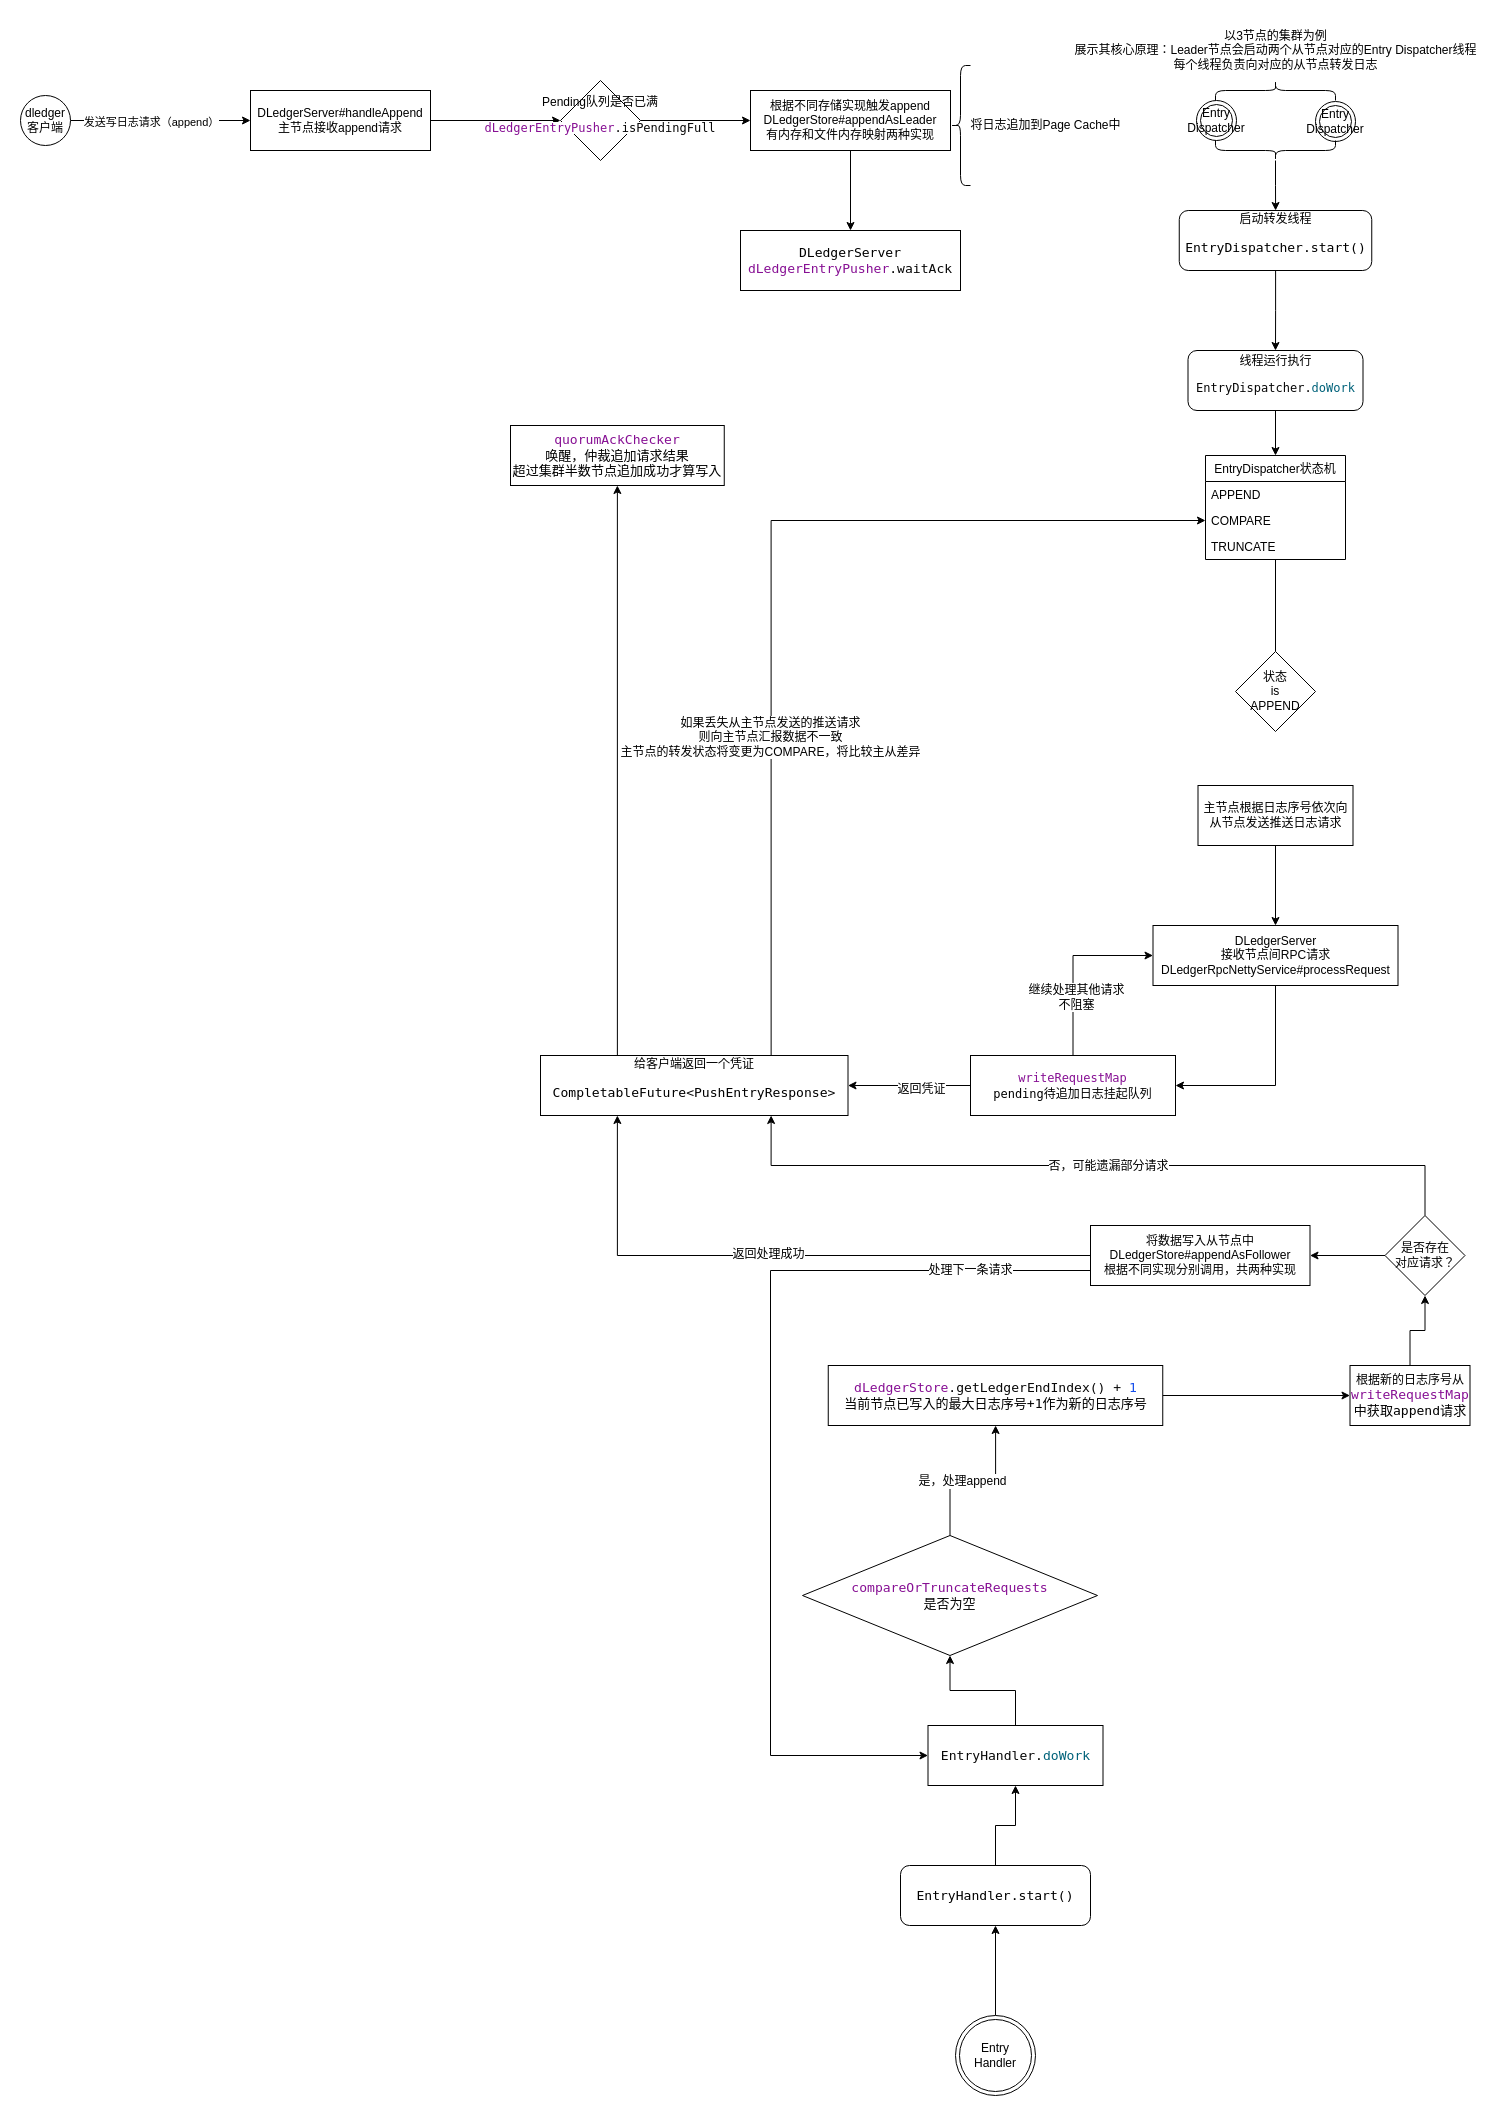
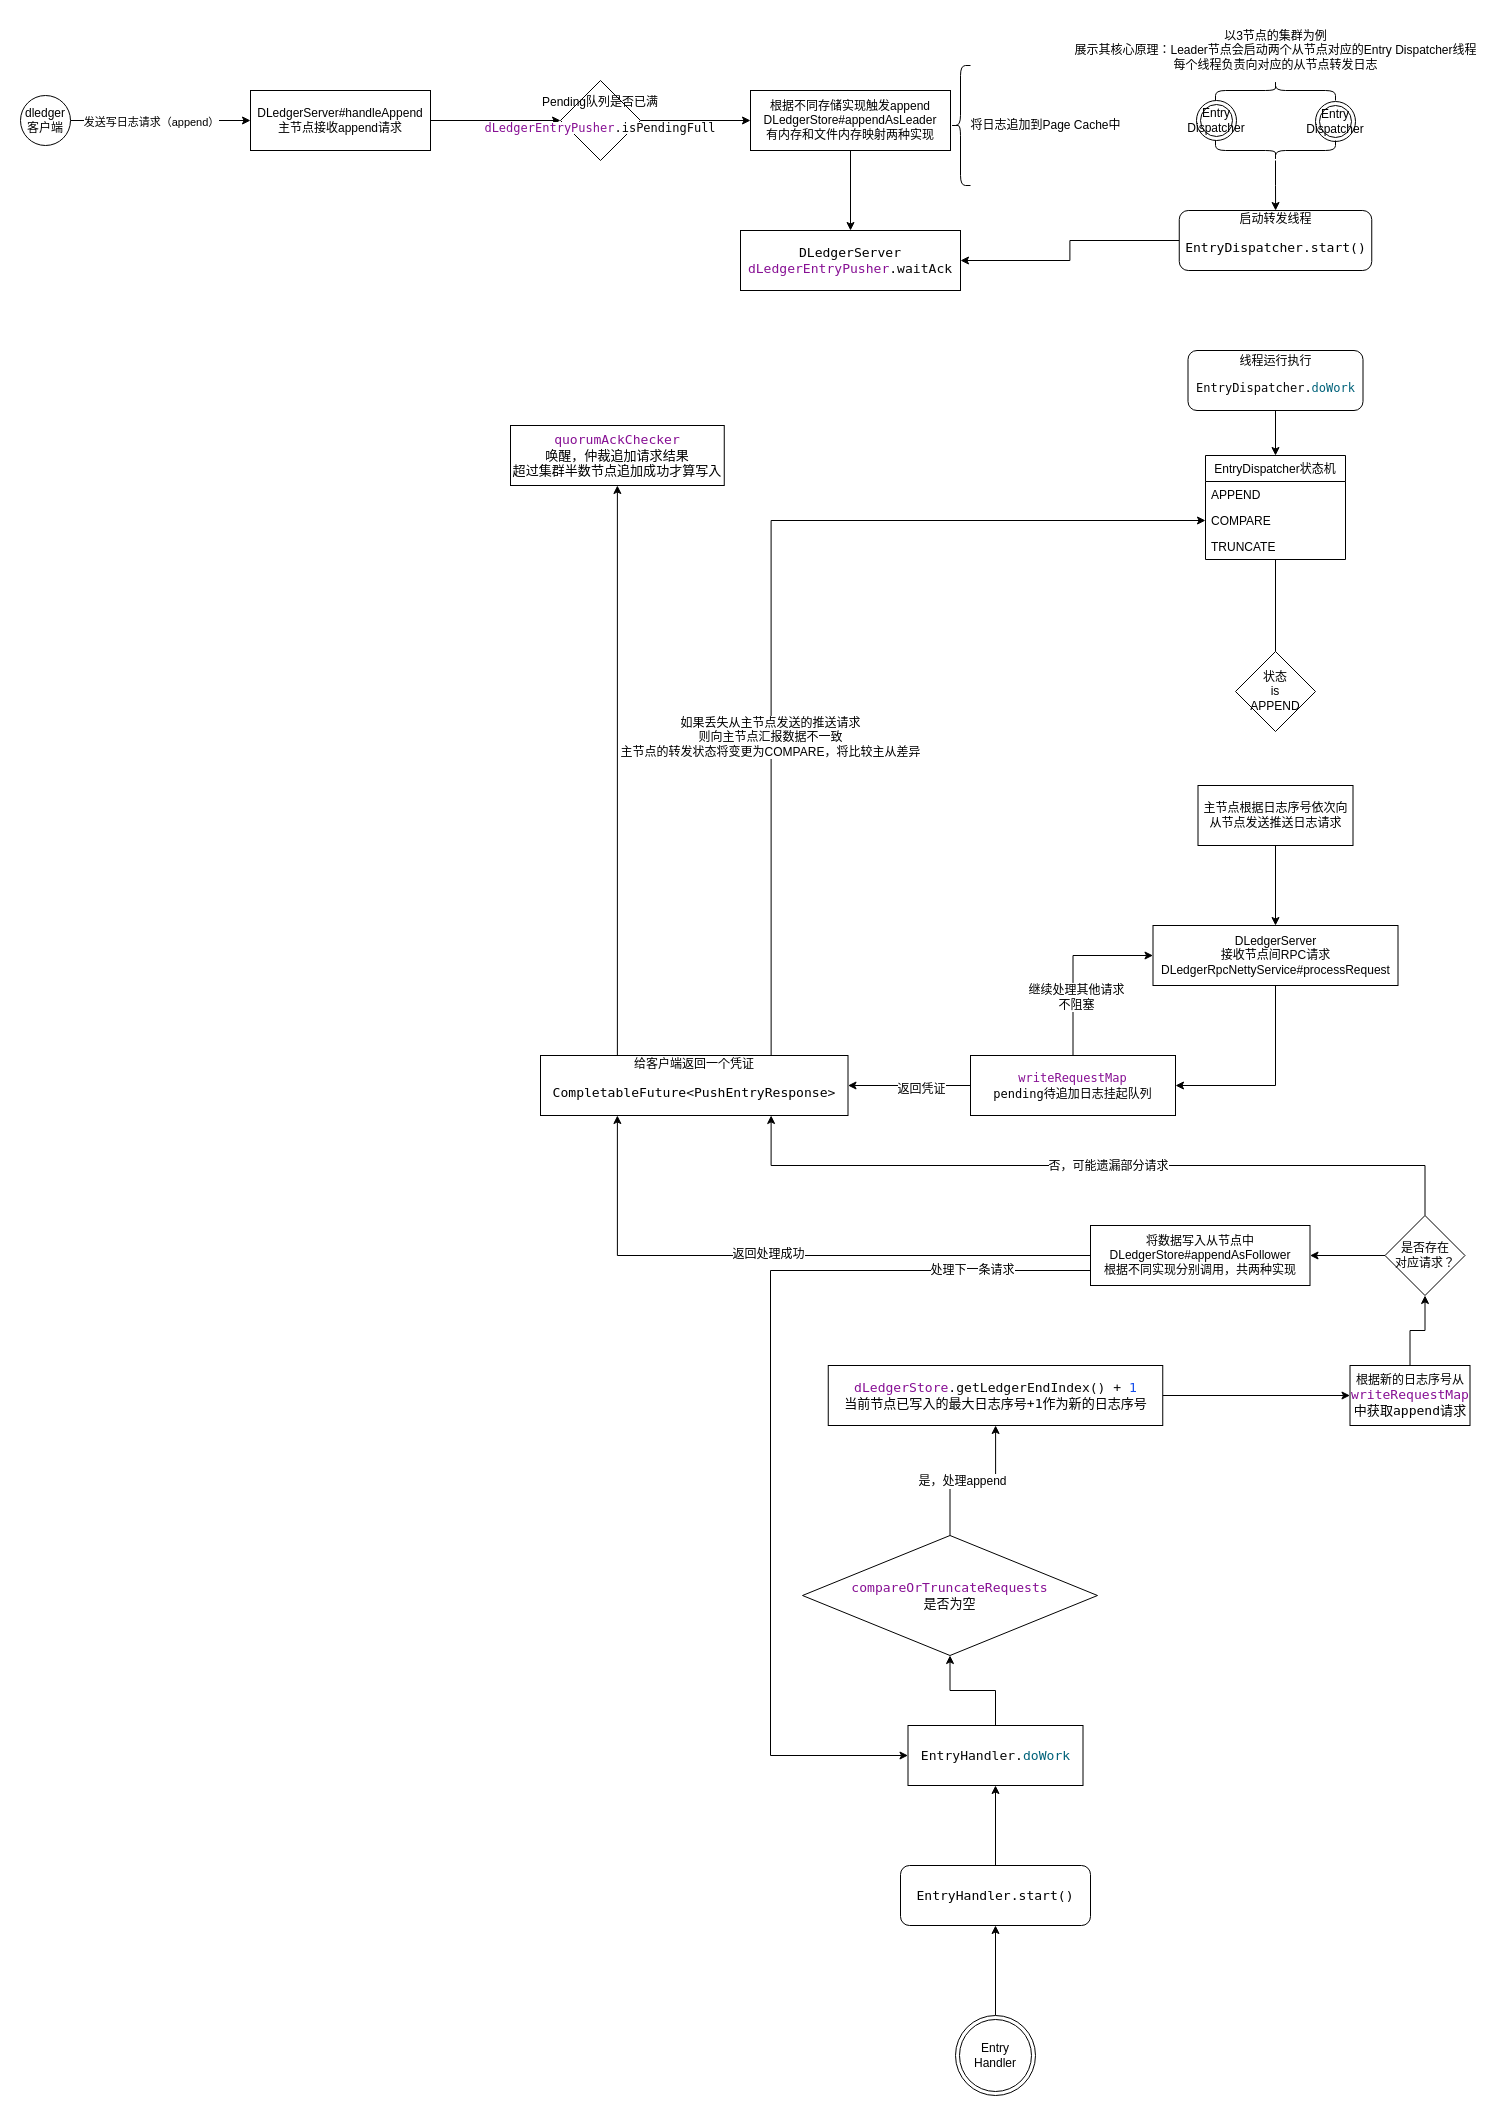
edge "启动转发线程 EntryDispatcher.start()" -> "线程运行执行 EntryDispatcher.doWork": now "启动转发线程 EntryDispatcher.start()" -> "DLedgerServer dLedgerEntryPusher.waitAck"
node "EntryHandler.doWork": moved (1016, 1756) -> (996, 1756)
